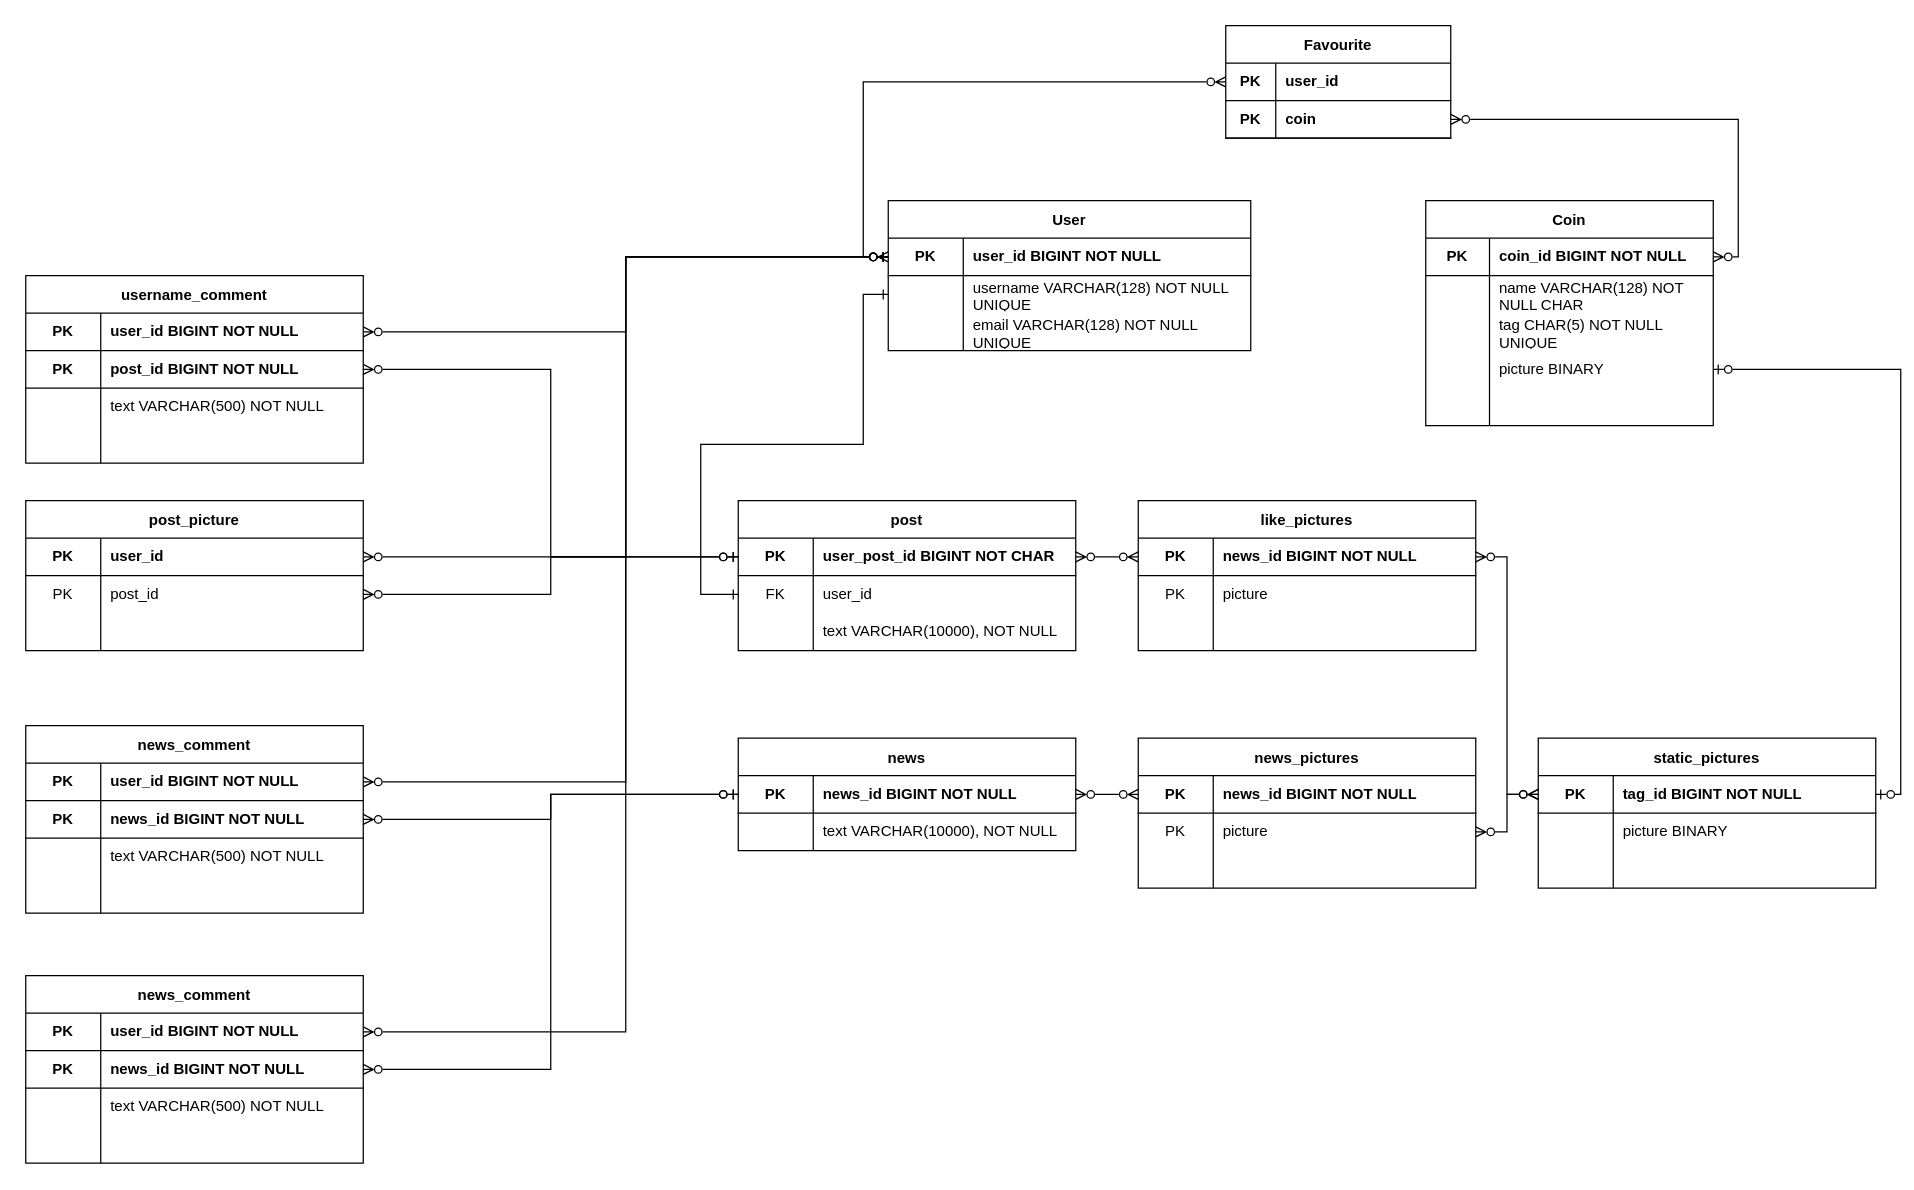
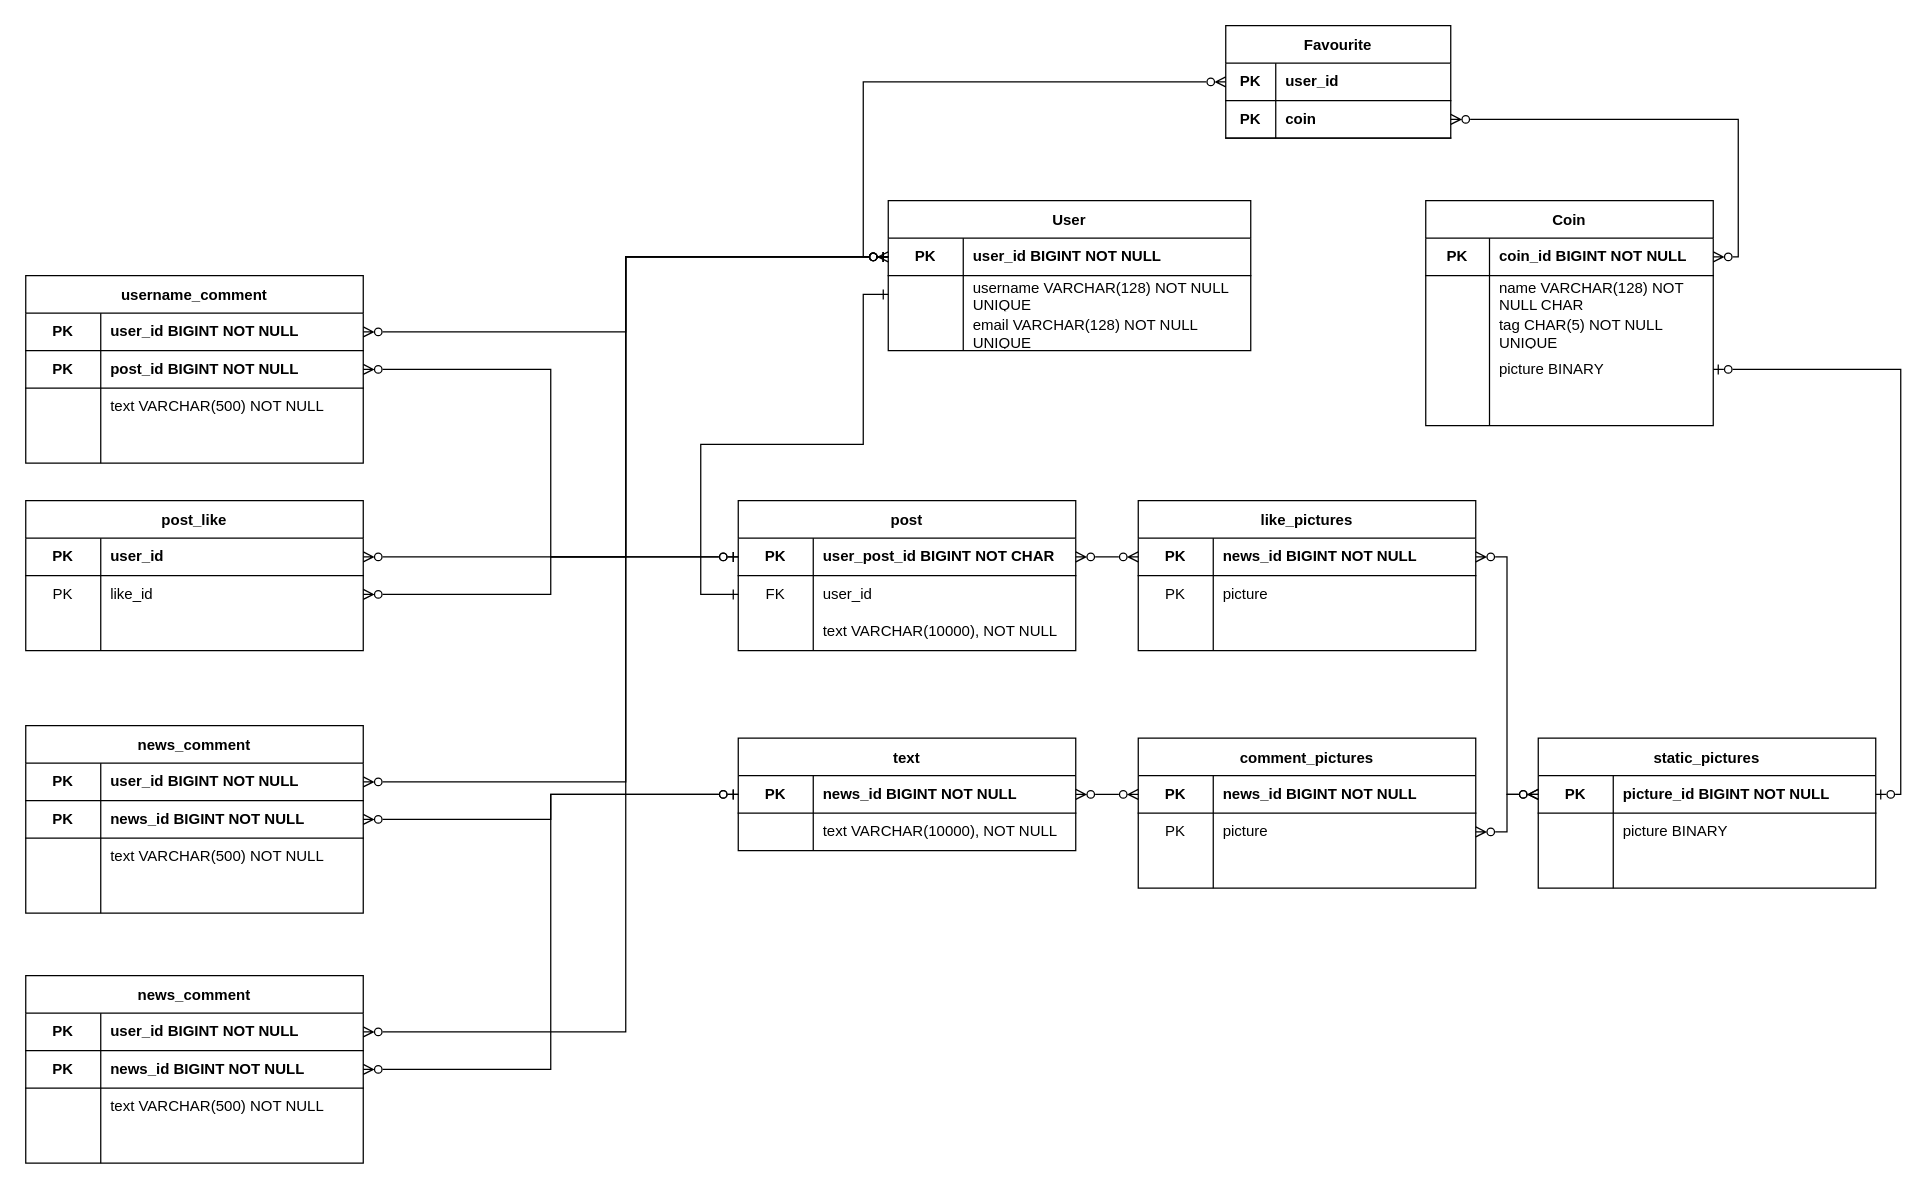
node "post_picture": label "post_picture" -> "post_like"
node "post_id": label "post_id" -> "like_id"
node "news": label "news" -> "text"
node "news_pictures": label "news_pictures" -> "comment_pictures"
node "tag_id BIGINT NOT NULL": label "tag_id BIGINT NOT NULL" -> "picture_id BIGINT NOT NULL"
